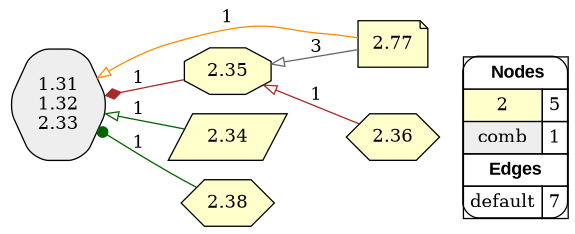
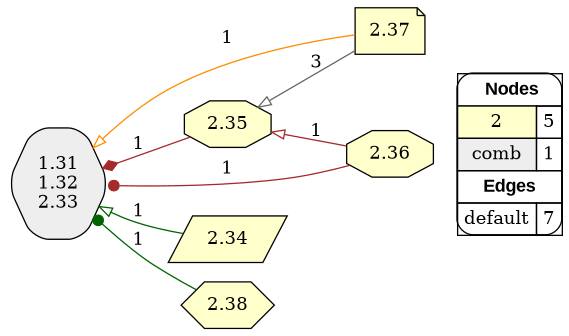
node "2.77": label "2.77" -> "2.37"
node "2.36": shape hexagon -> octagon
edge "2.36" -> "1.31 1.32 2.33": added, label "1"
